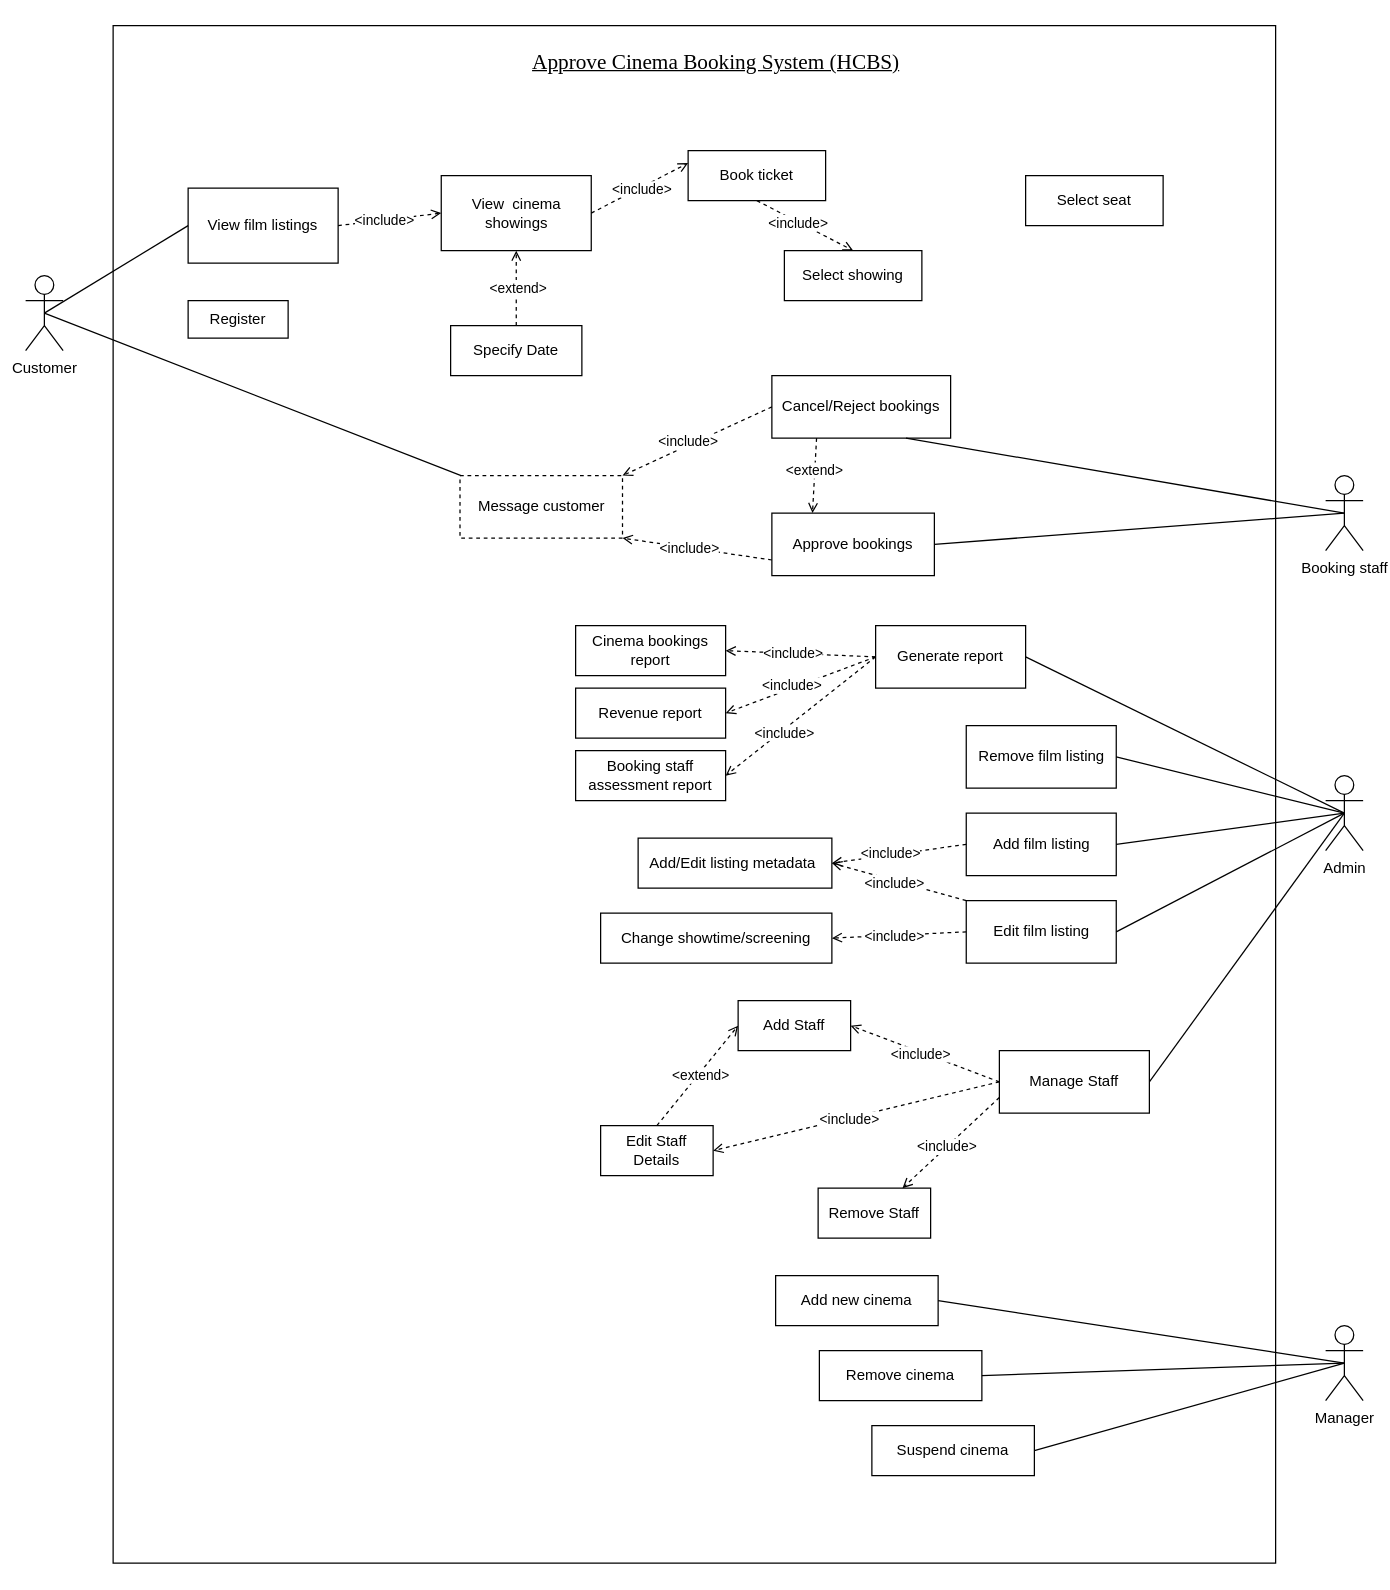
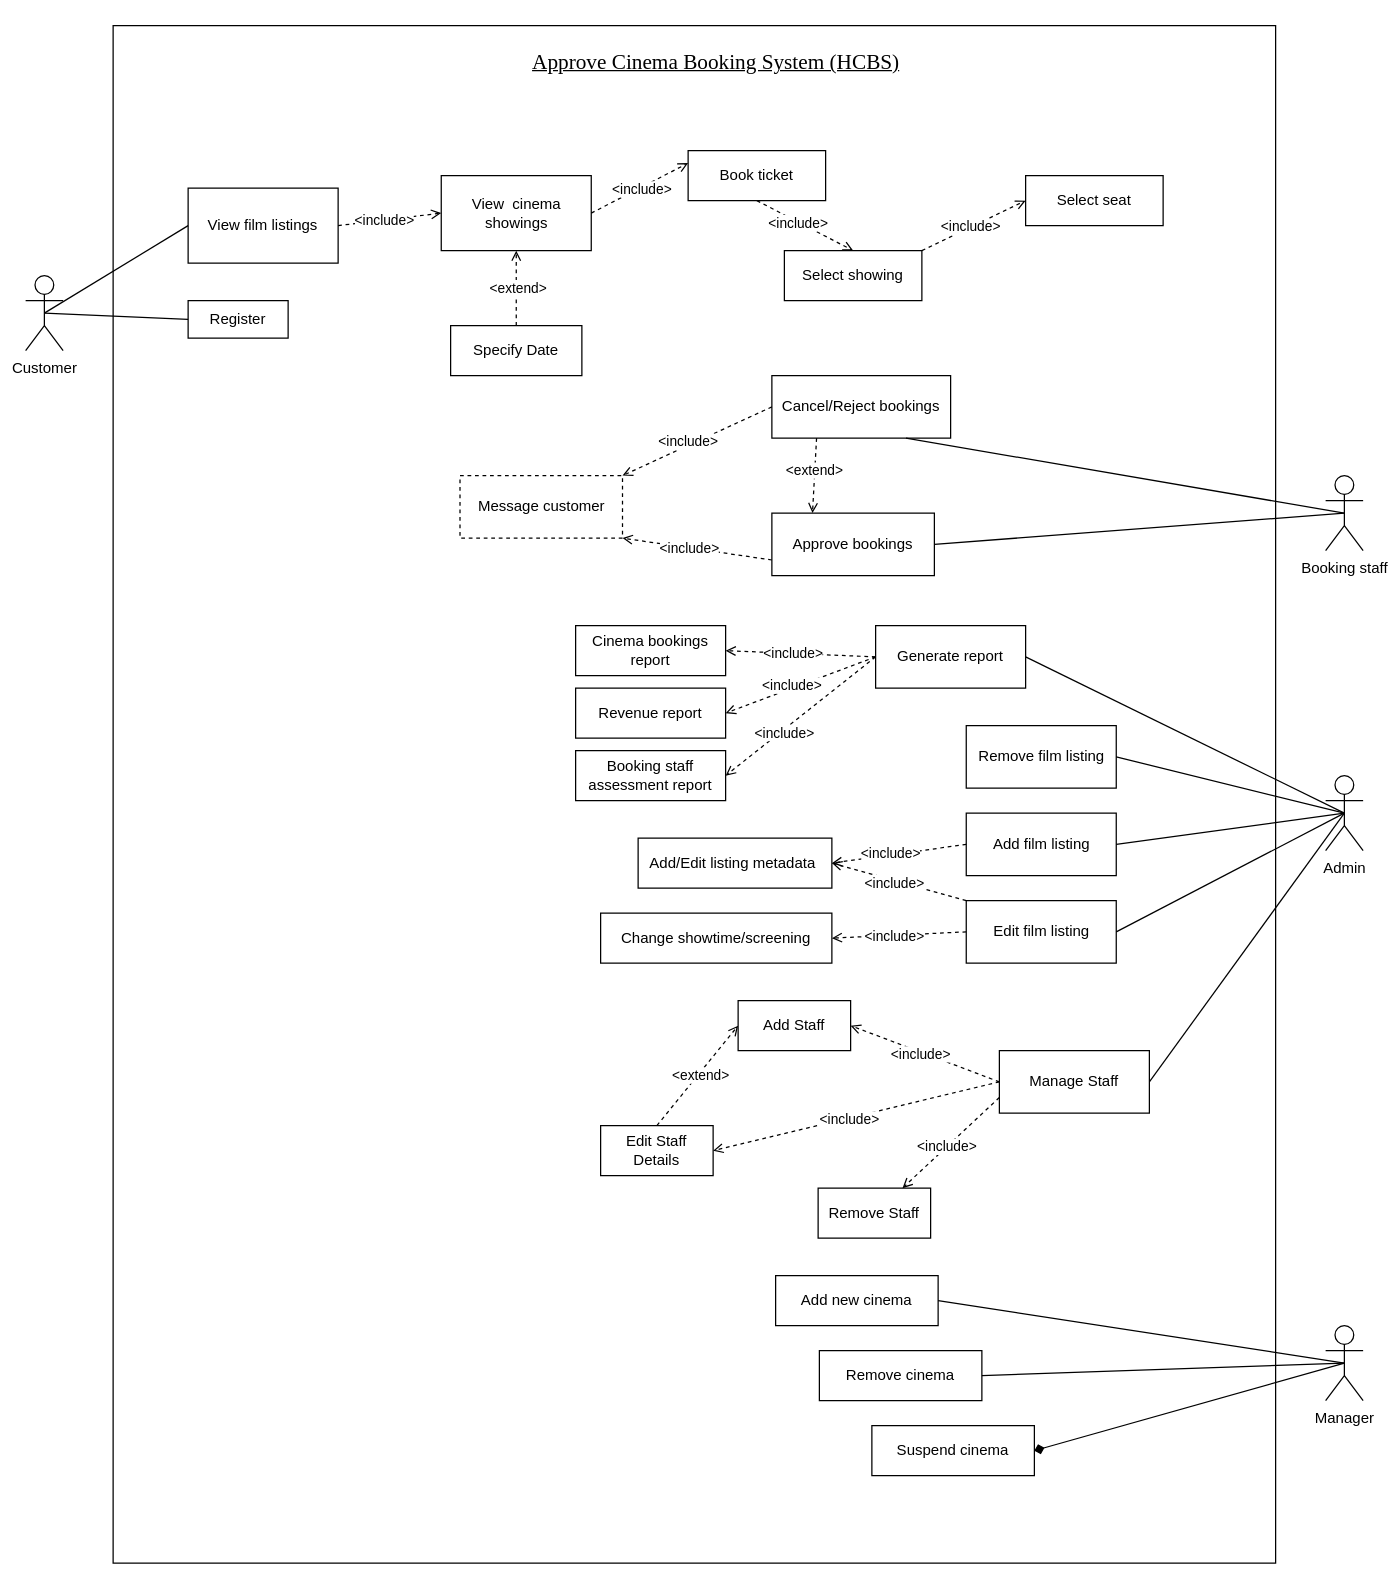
edge "Select showing" -> "Select seat": added, label "<include>"
edge "Customer" -- "Message customer": now "Customer" -- "Register"
edge "Manager" -- "Suspend cinema": arrowhead none -> diamond
